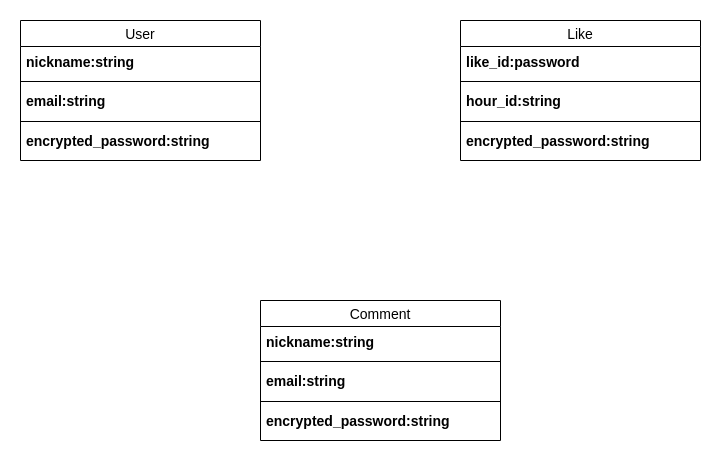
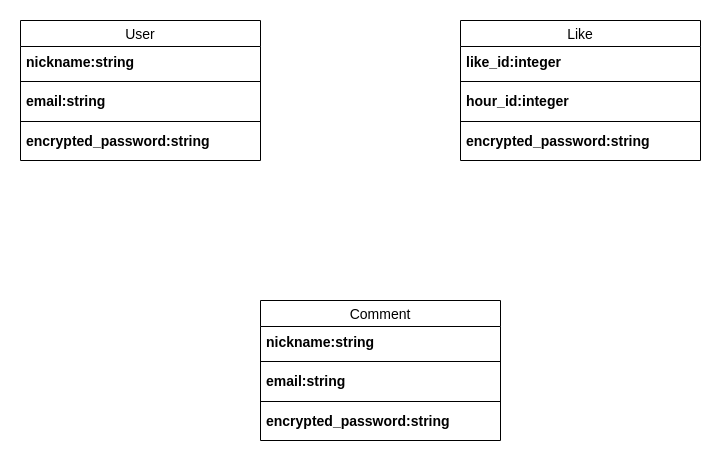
node "like_id:password": label "like_id:password" -> "like_id:integer"
node "hour_id:string": label "hour_id:string" -> "hour_id:integer"
